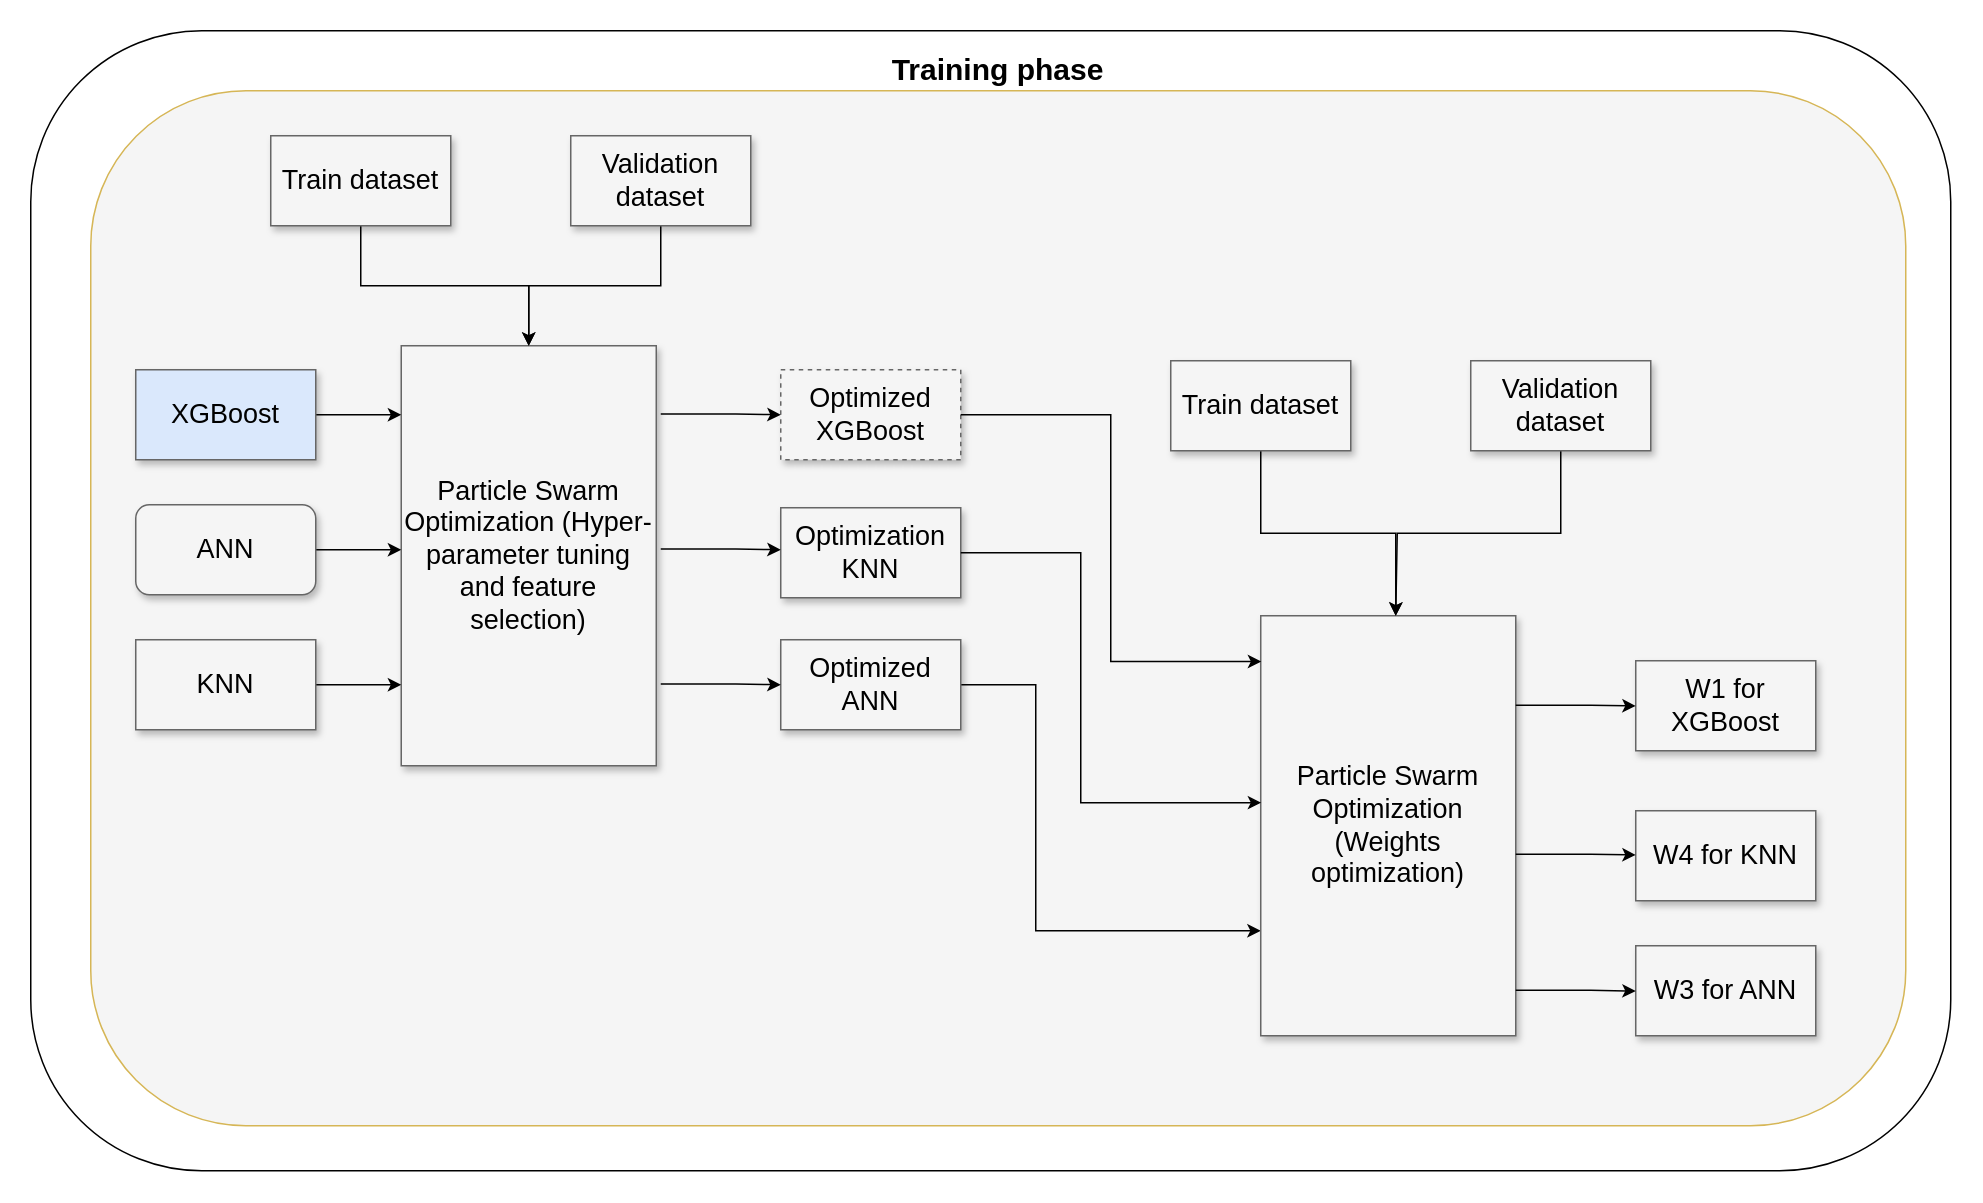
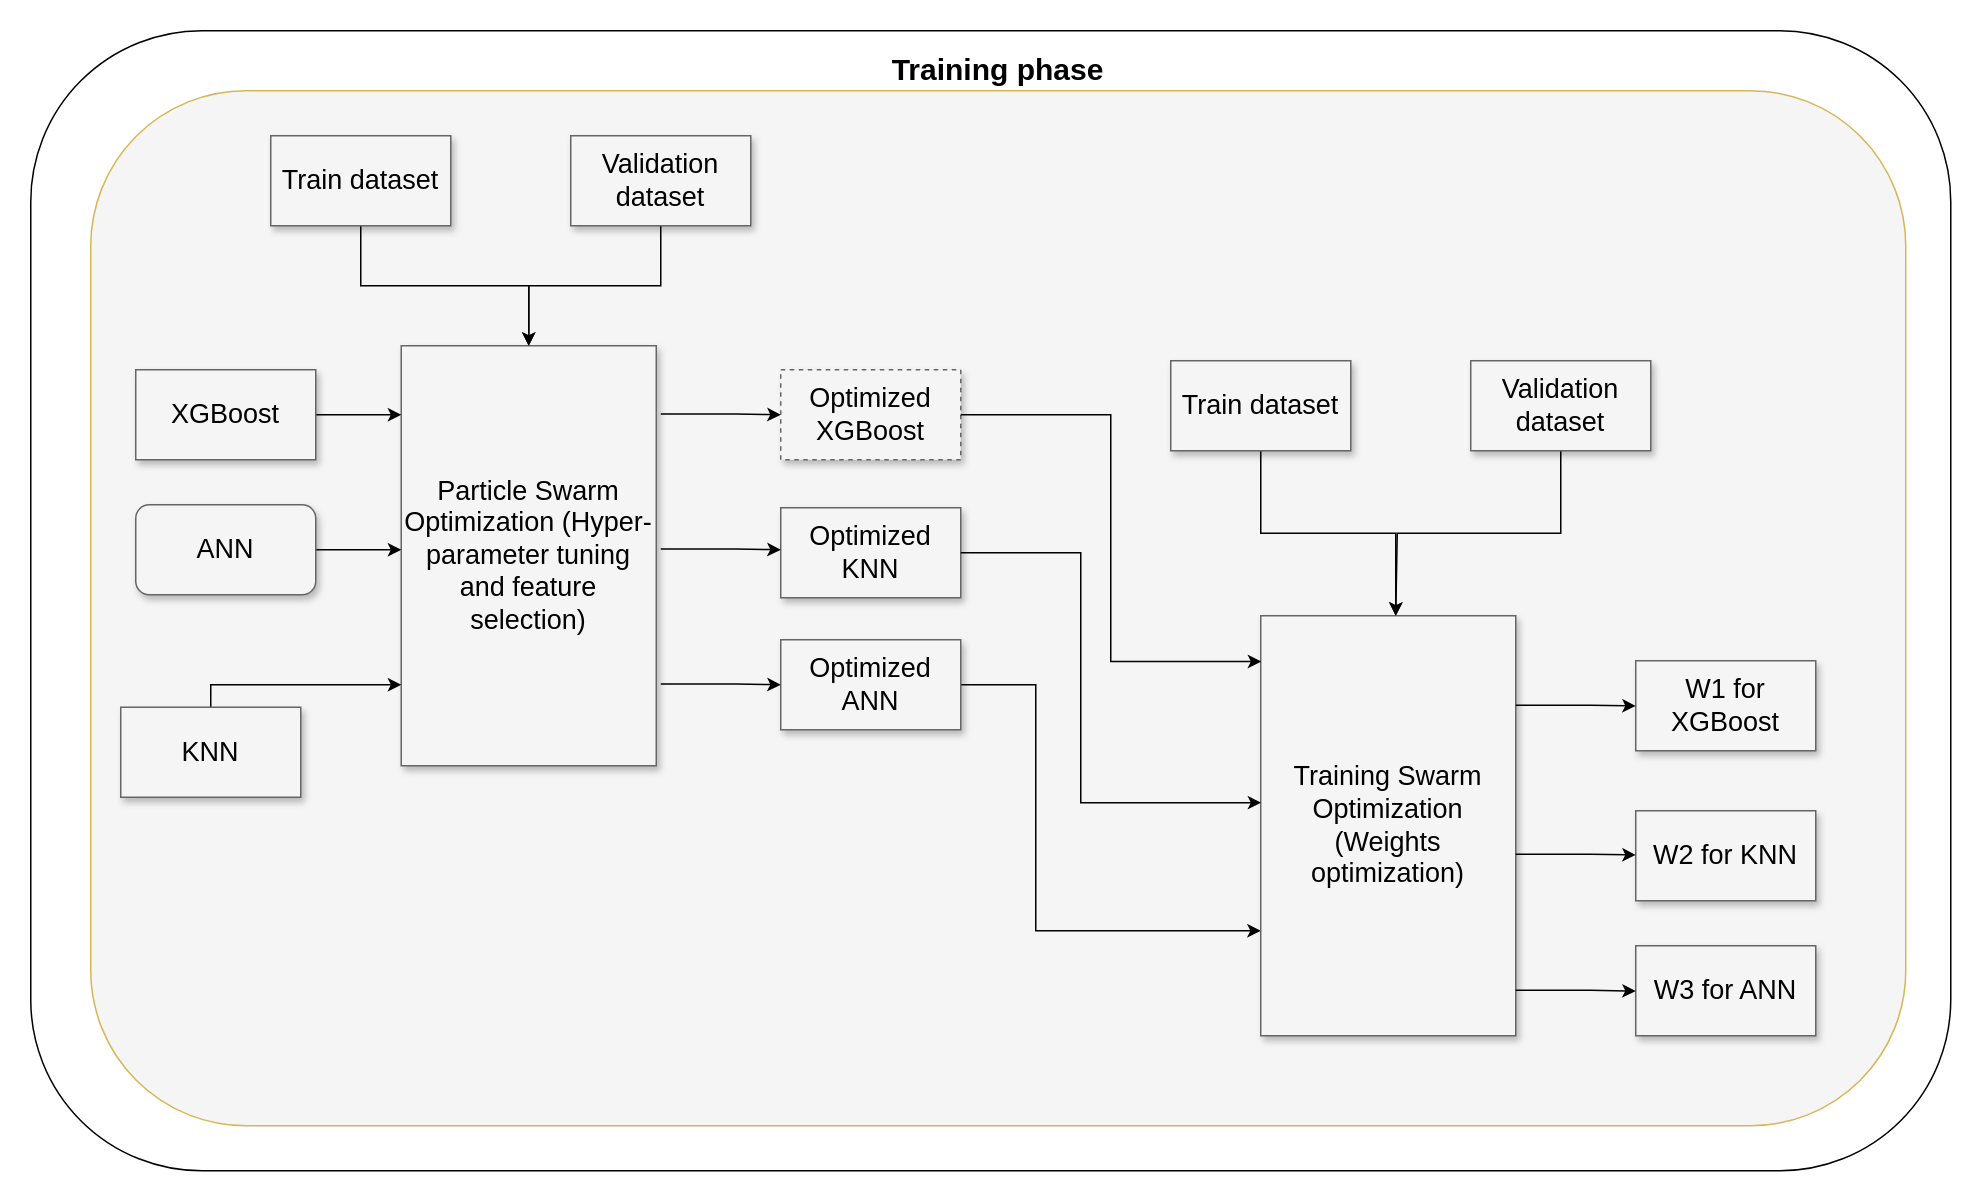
node "XGBoost": fillcolor #dae8fc -> #f5f5f5
node "Optimization KNN": label "Optimization KNN" -> "Optimized KNN"
node "KNN": moved (226, 685) -> (211, 752)
node "Particle Swarm Optimization (Weights optimization)": label "Particle Swarm Optimization (Weights optimization)" -> "Training Swarm Optimization (Weights optimization)"
node "W4 for KNN": label "W4 for KNN" -> "W2 for KNN"
